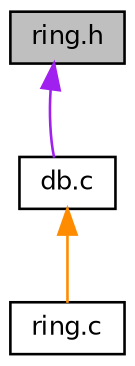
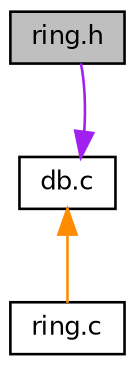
edge "db.c" -> "ring.h": reversed
